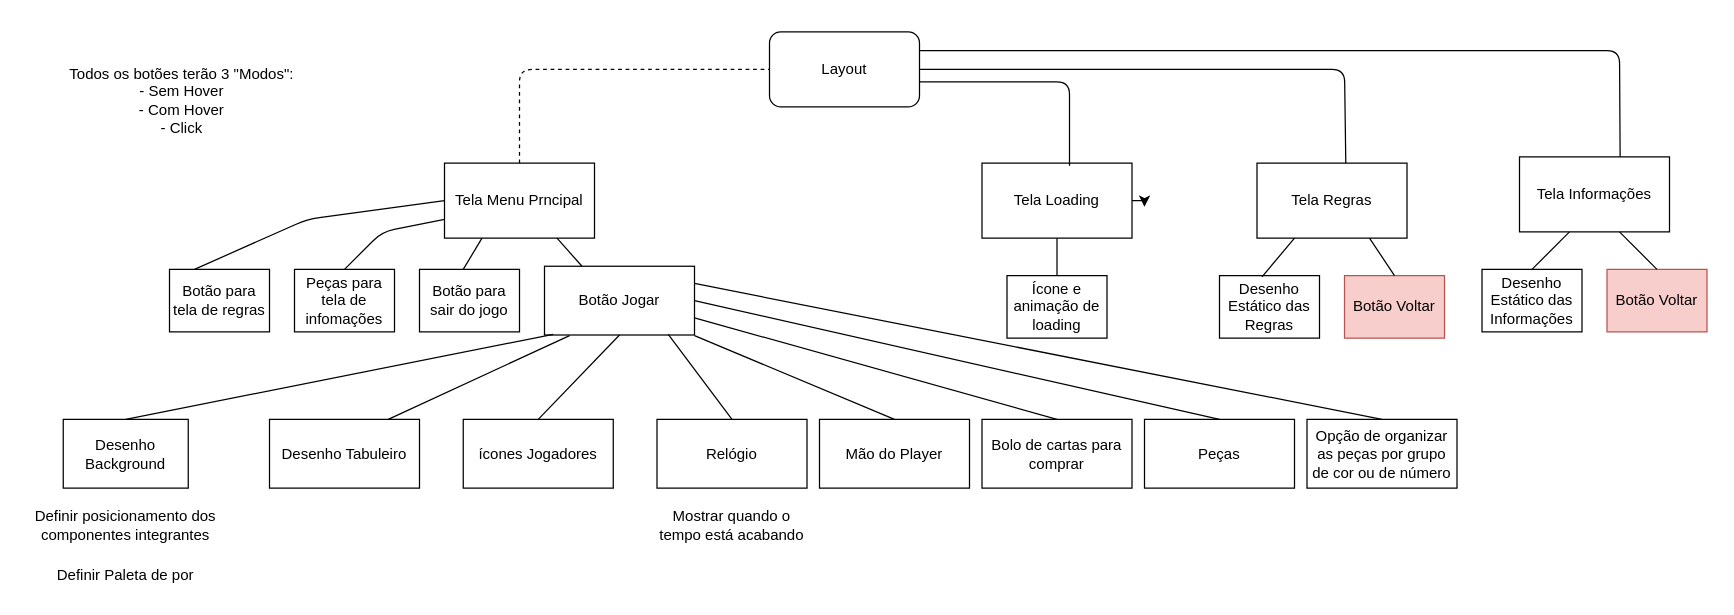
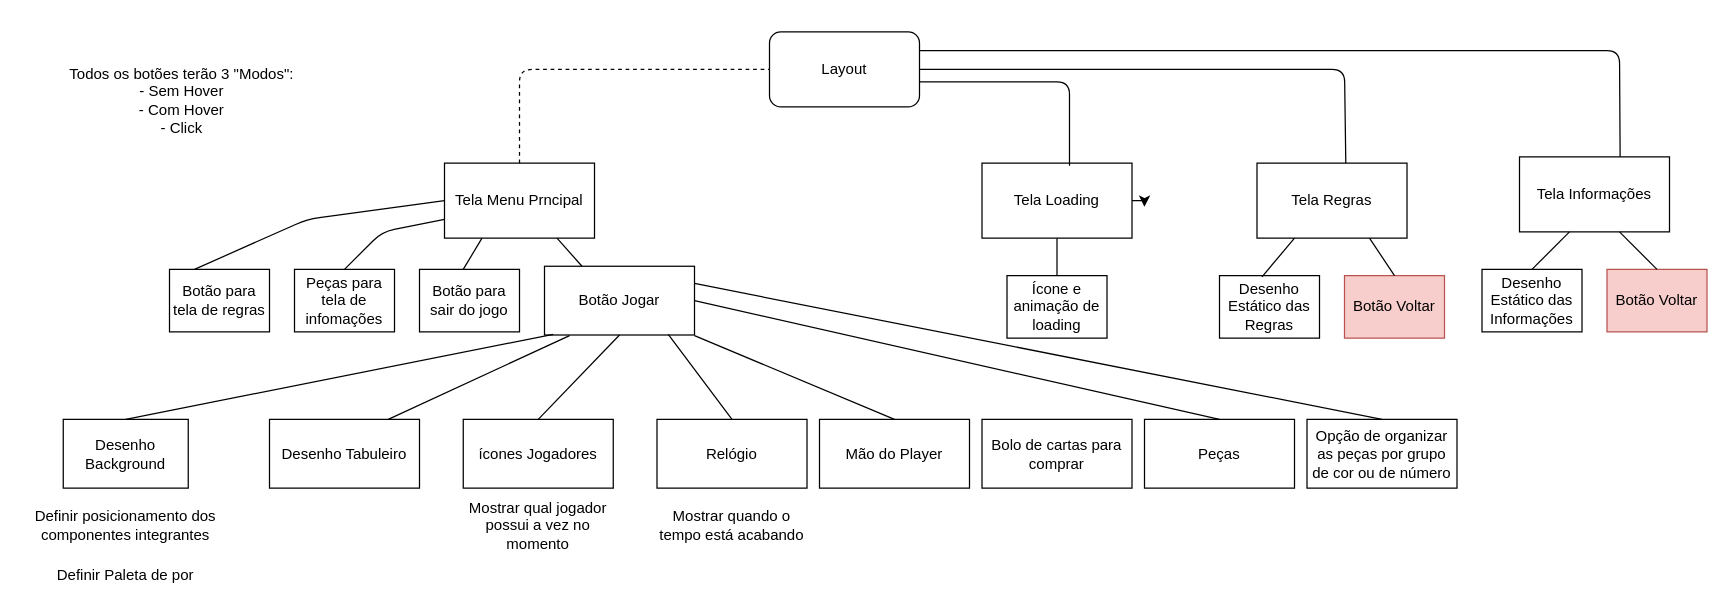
edge "Botão Jogar" -- "Bolo de cartas para comprar": removed
node "Mostrar qual jogador possui a vez no momento": added
